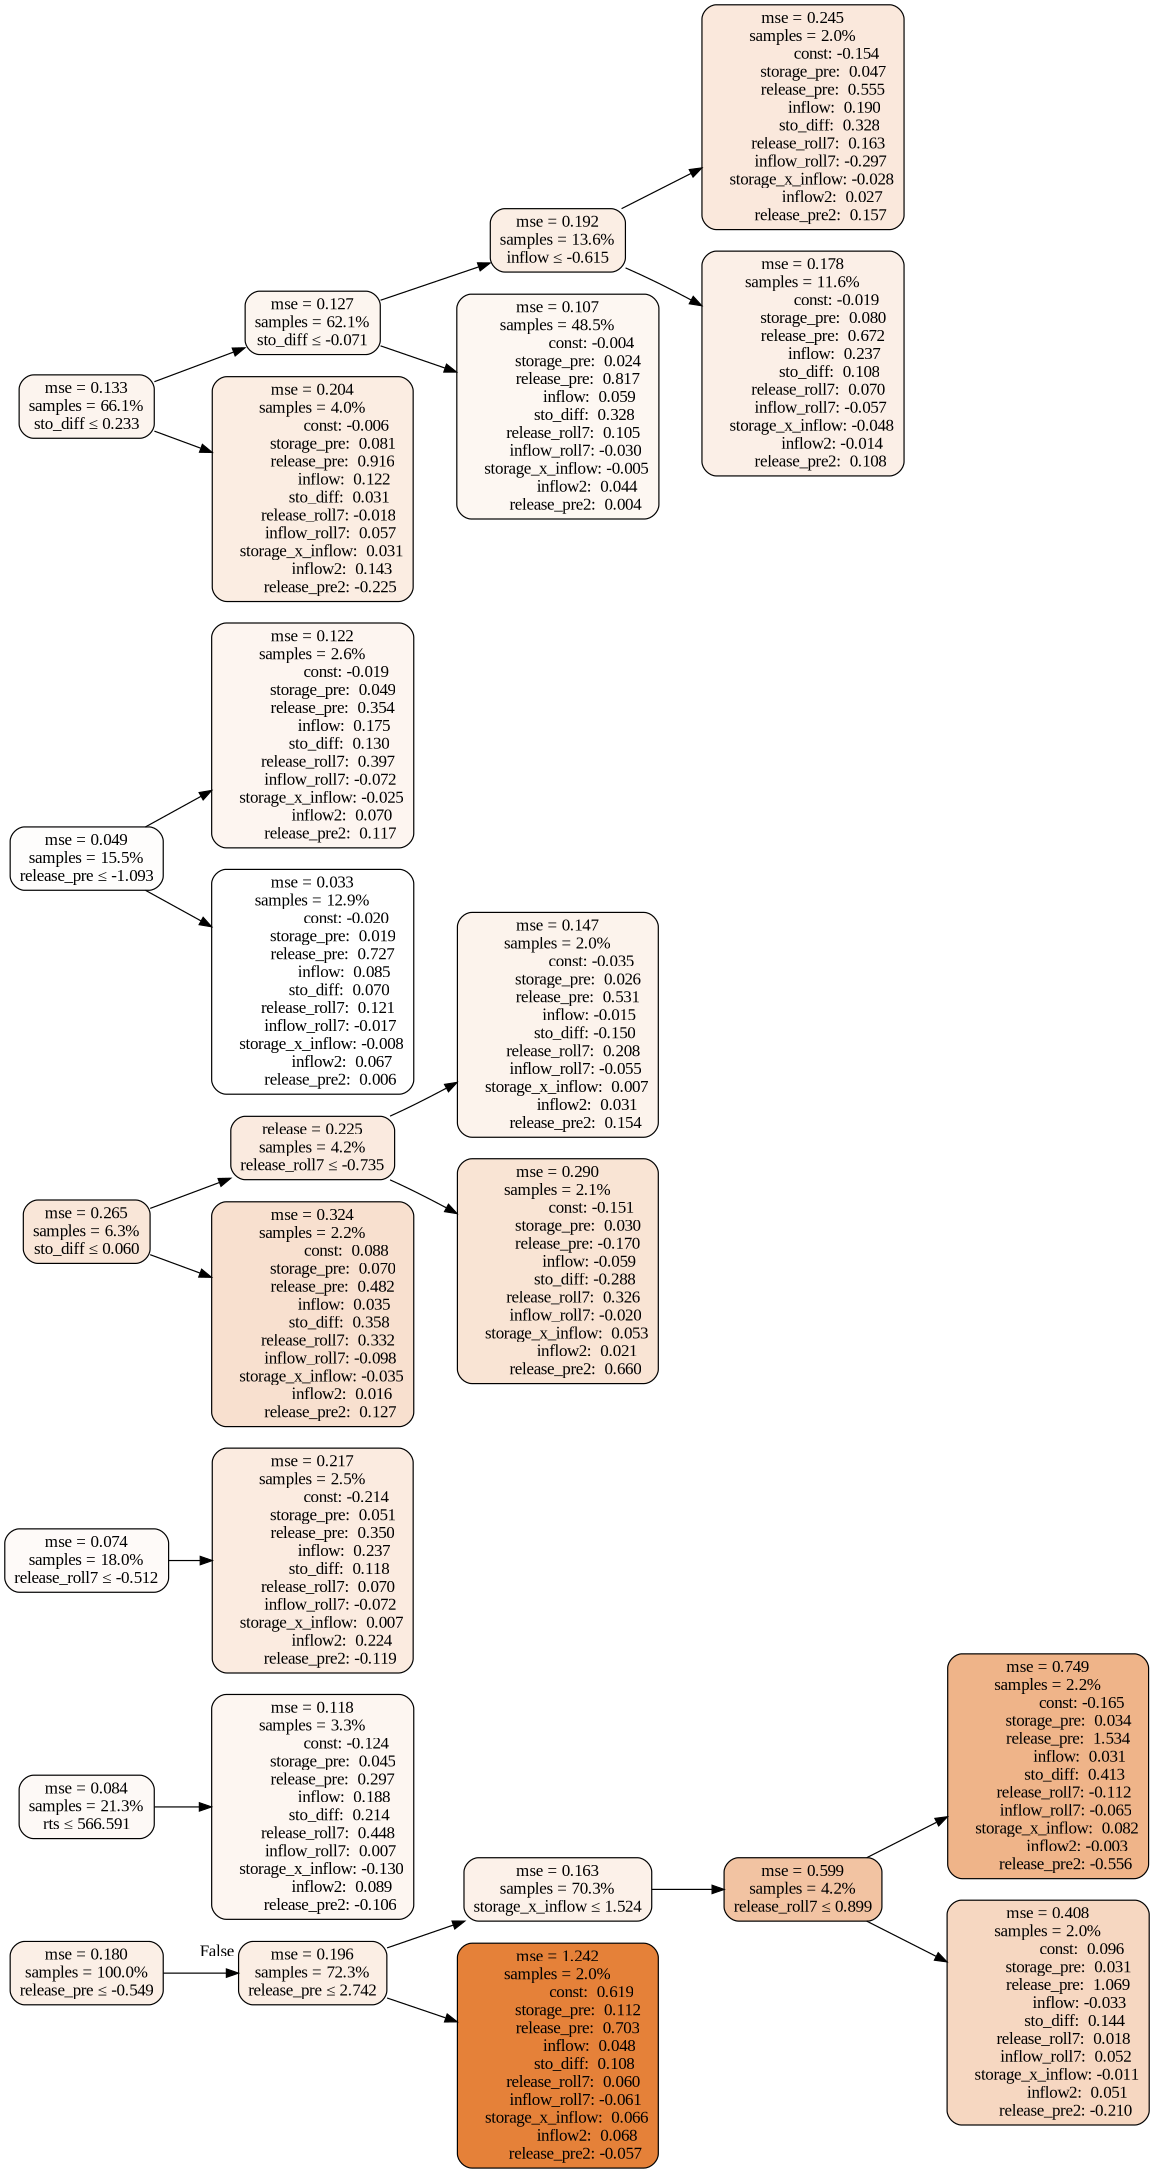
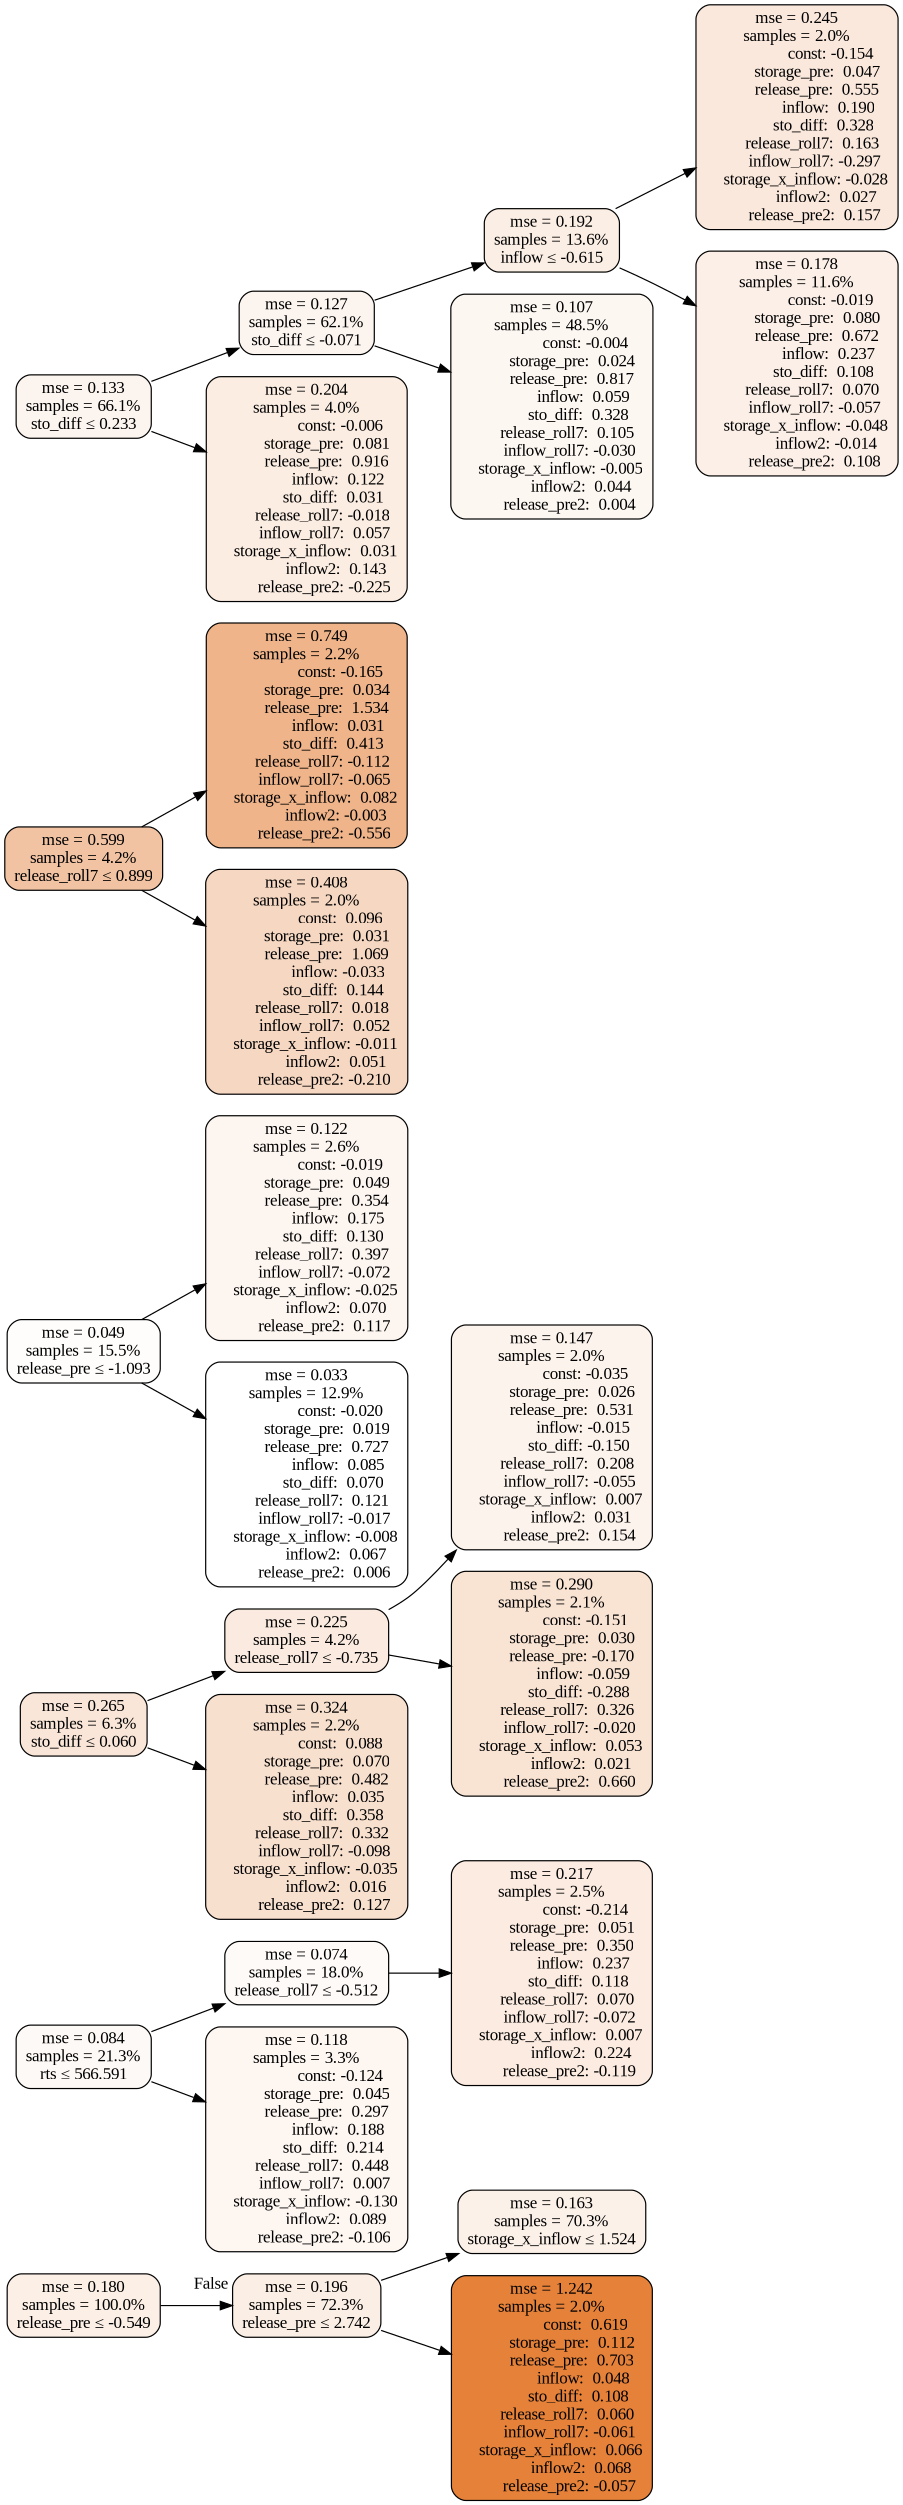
node "release = 0.225 samples = 4.2% release_roll7 ≤ -0.735": label "release = 0.225 samples = 4.2% release_roll7 ≤ -0.735" -> "mse = 0.225 samples = 4.2% release_roll7 ≤ -0.735"
edge "mse = 0.163 samples = 70.3% storage_x_inflow ≤ 1.524" -> "mse = 0.599 samples = 4.2% release_roll7 ≤ 0.899": removed
edge "mse = 0.084 samples = 21.3% rts ≤ 566.591" -> "mse = 0.074 samples = 18.0% release_roll7 ≤ -0.512": added
